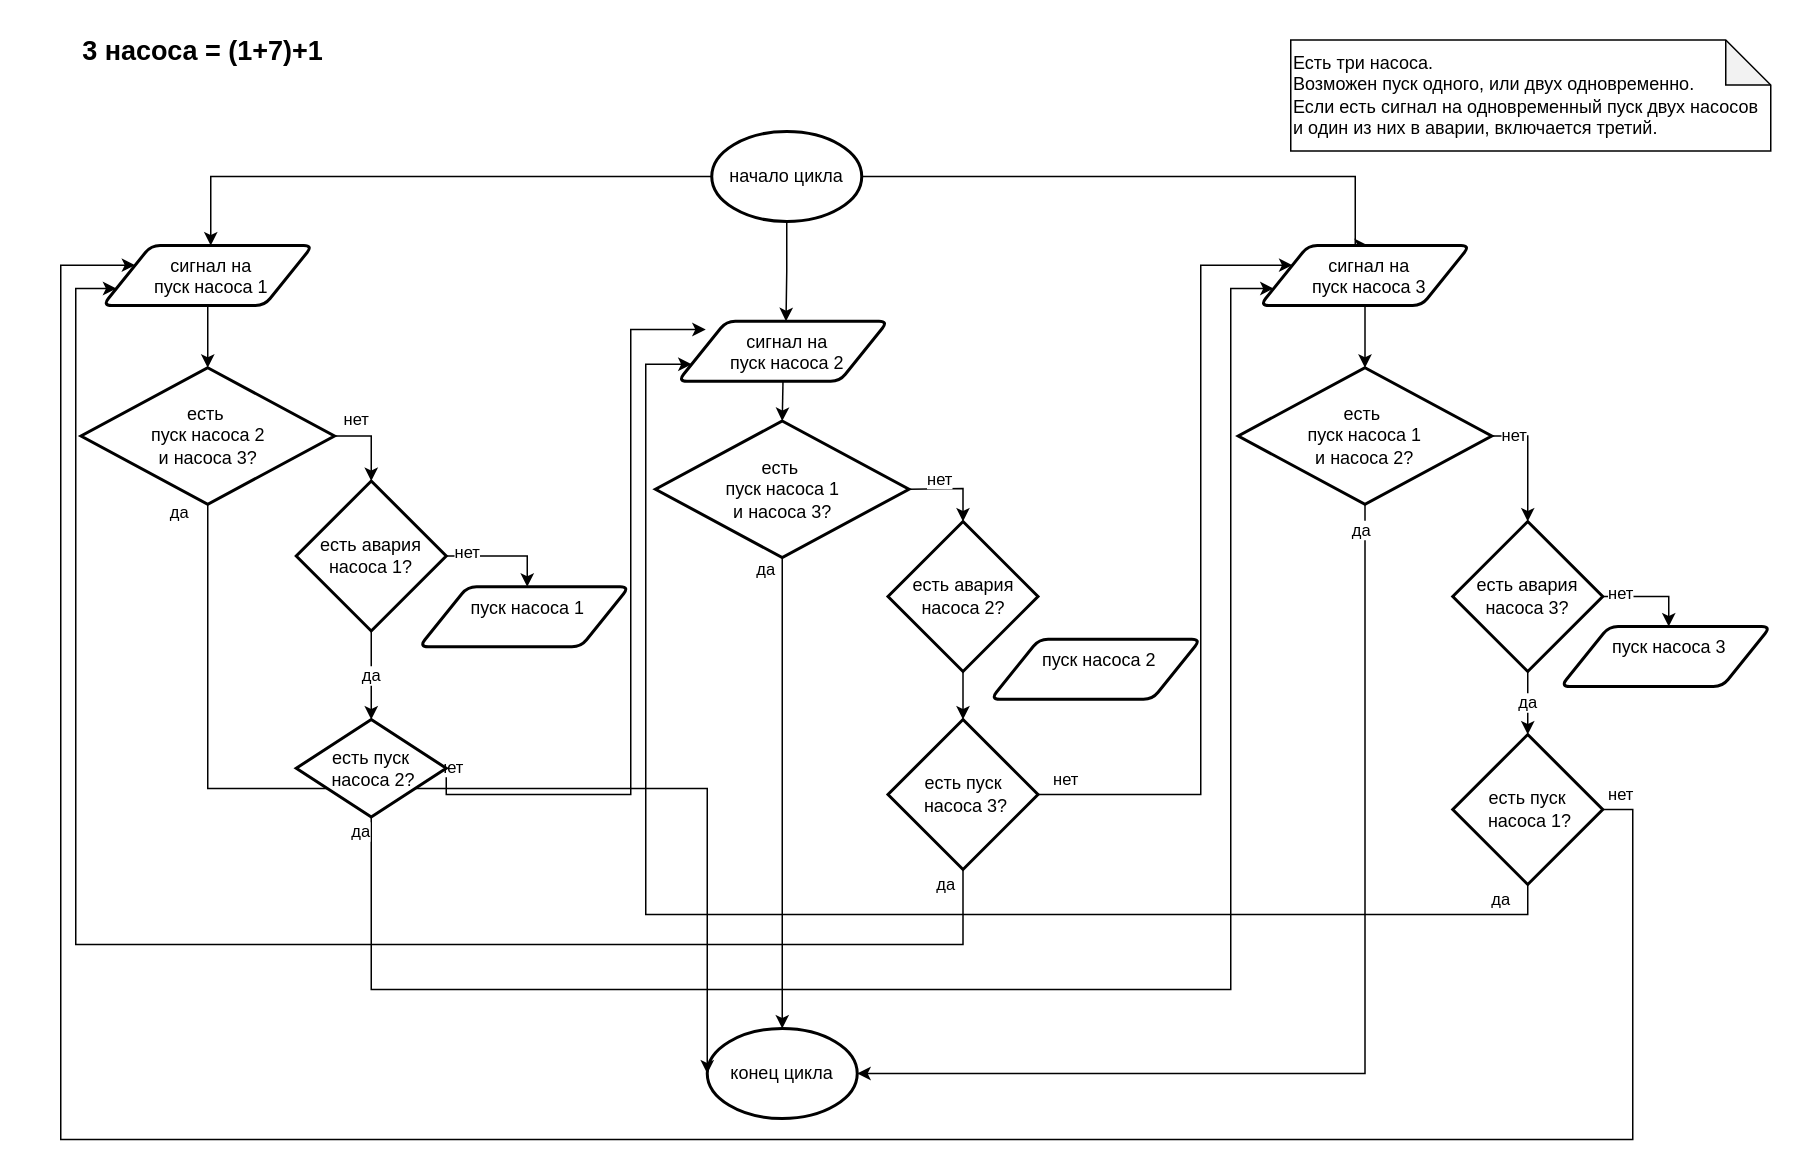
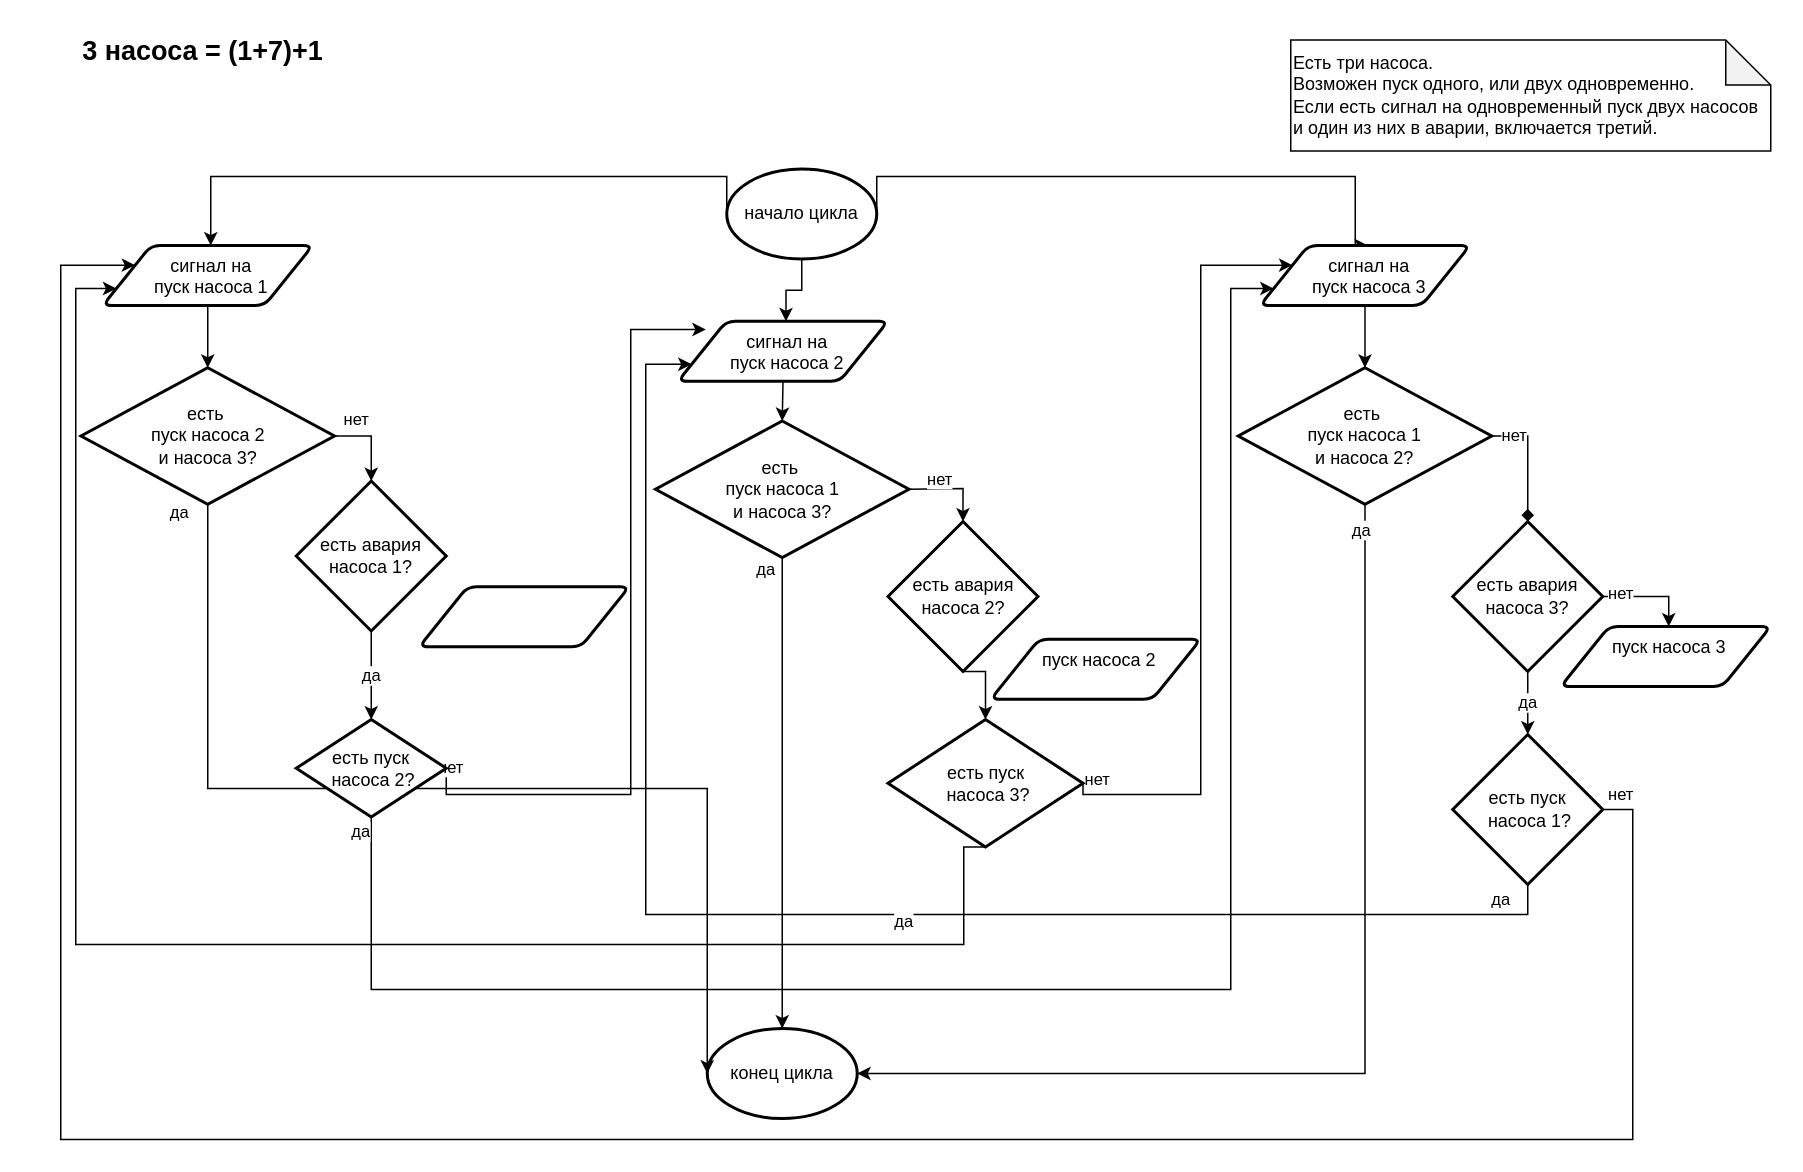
node "начало цикла": moved (787, 176) -> (802, 214)
edge "есть пуск насоса 1 и насоса 2?" -> "есть авария насоса 3?": arrowhead classic -> diamond
edge "есть авария насоса 1?" -> "пуск насоса 1": removed, label "нет"
node "пуск насоса 1": removed
node "есть пуск насоса 3?": size 150x150 -> 195x128
